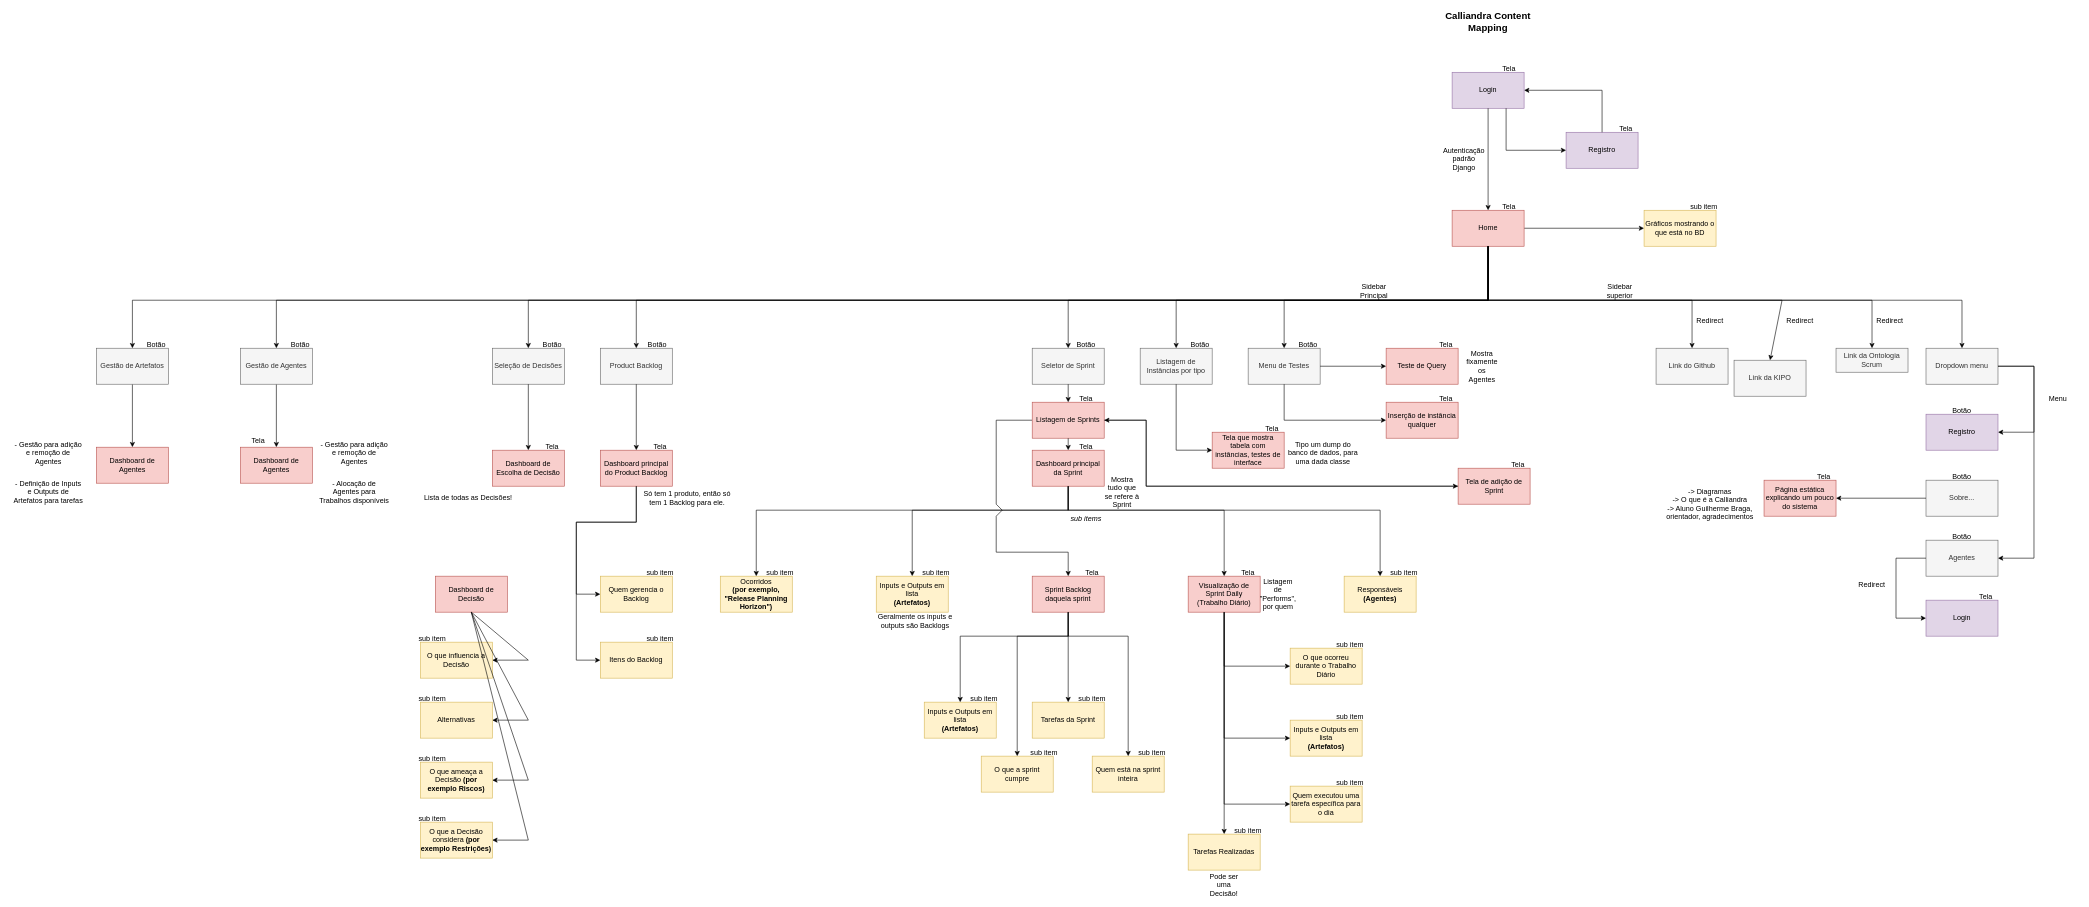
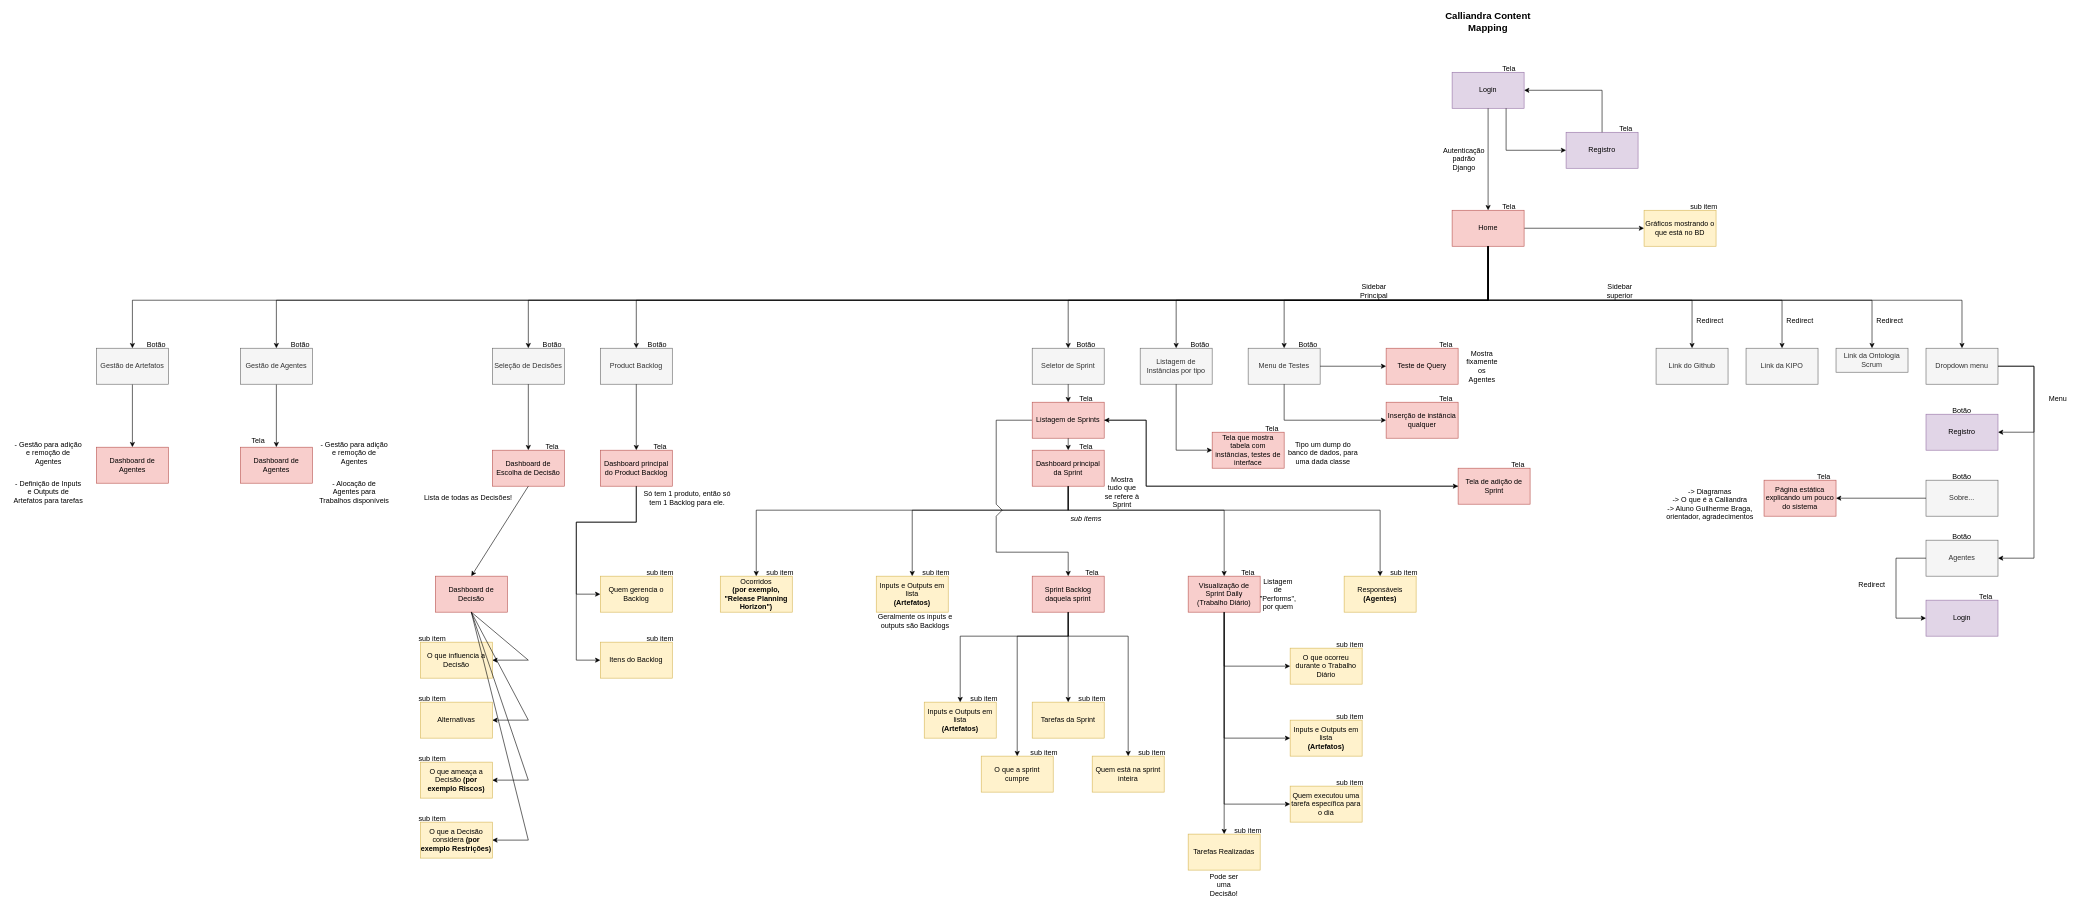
node "Link da KIPO": moved (1770, 378) -> (1782, 366)
edge "Dashboard de Escolha de Decisão" -> "Dashboard de Decisão": added
